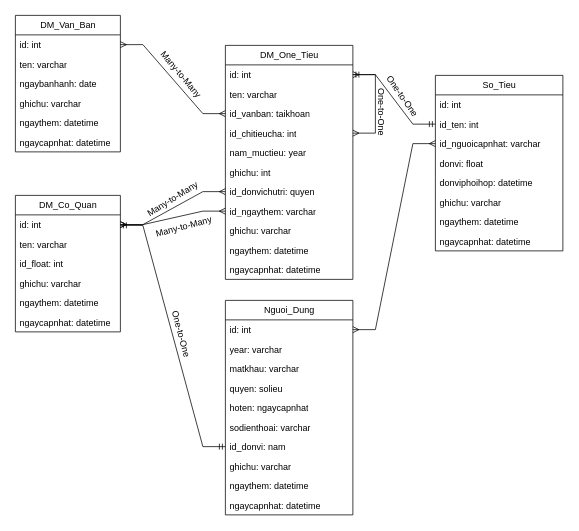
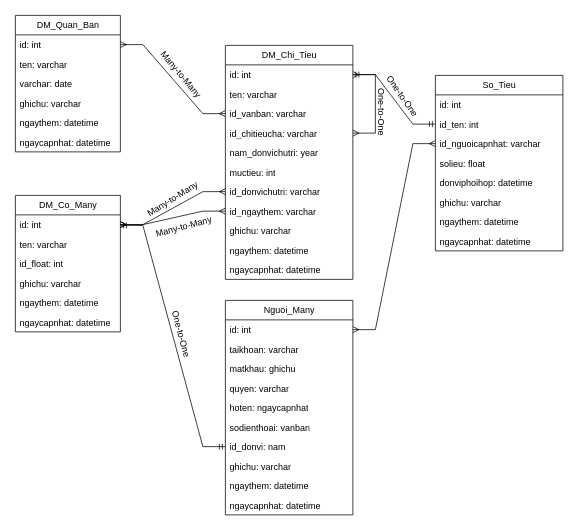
node "DM_Van_Ban": label "DM_Van_Ban" -> "DM_Quan_Ban"
node "DM_One_Tieu": label "DM_One_Tieu" -> "DM_Chi_Tieu"
node "ngaybanhanh: date": label "ngaybanhanh: date" -> "varchar: date"
node "id_vanban: taikhoan": label "id_vanban: taikhoan" -> "id_vanban: varchar"
node "id_chitieucha: int": label "id_chitieucha: int" -> "id_chitieucha: varchar"
node "nam_muctieu: year": label "nam_muctieu: year" -> "nam_donvichutri: year"
node "donvi: float": label "donvi: float" -> "solieu: float"
node "ghichu: int": label "ghichu: int" -> "muctieu: int"
node "id_donvichutri: quyen": label "id_donvichutri: quyen" -> "id_donvichutri: varchar"
node "DM_Co_Quan": label "DM_Co_Quan" -> "DM_Co_Many"
node "Nguoi_Dung": label "Nguoi_Dung" -> "Nguoi_Many"
node "year: varchar": label "year: varchar" -> "taikhoan: varchar"
node "matkhau: varchar": label "matkhau: varchar" -> "matkhau: ghichu"
node "quyen: solieu": label "quyen: solieu" -> "quyen: varchar"
node "sodienthoai: varchar": label "sodienthoai: varchar" -> "sodienthoai: vanban"
